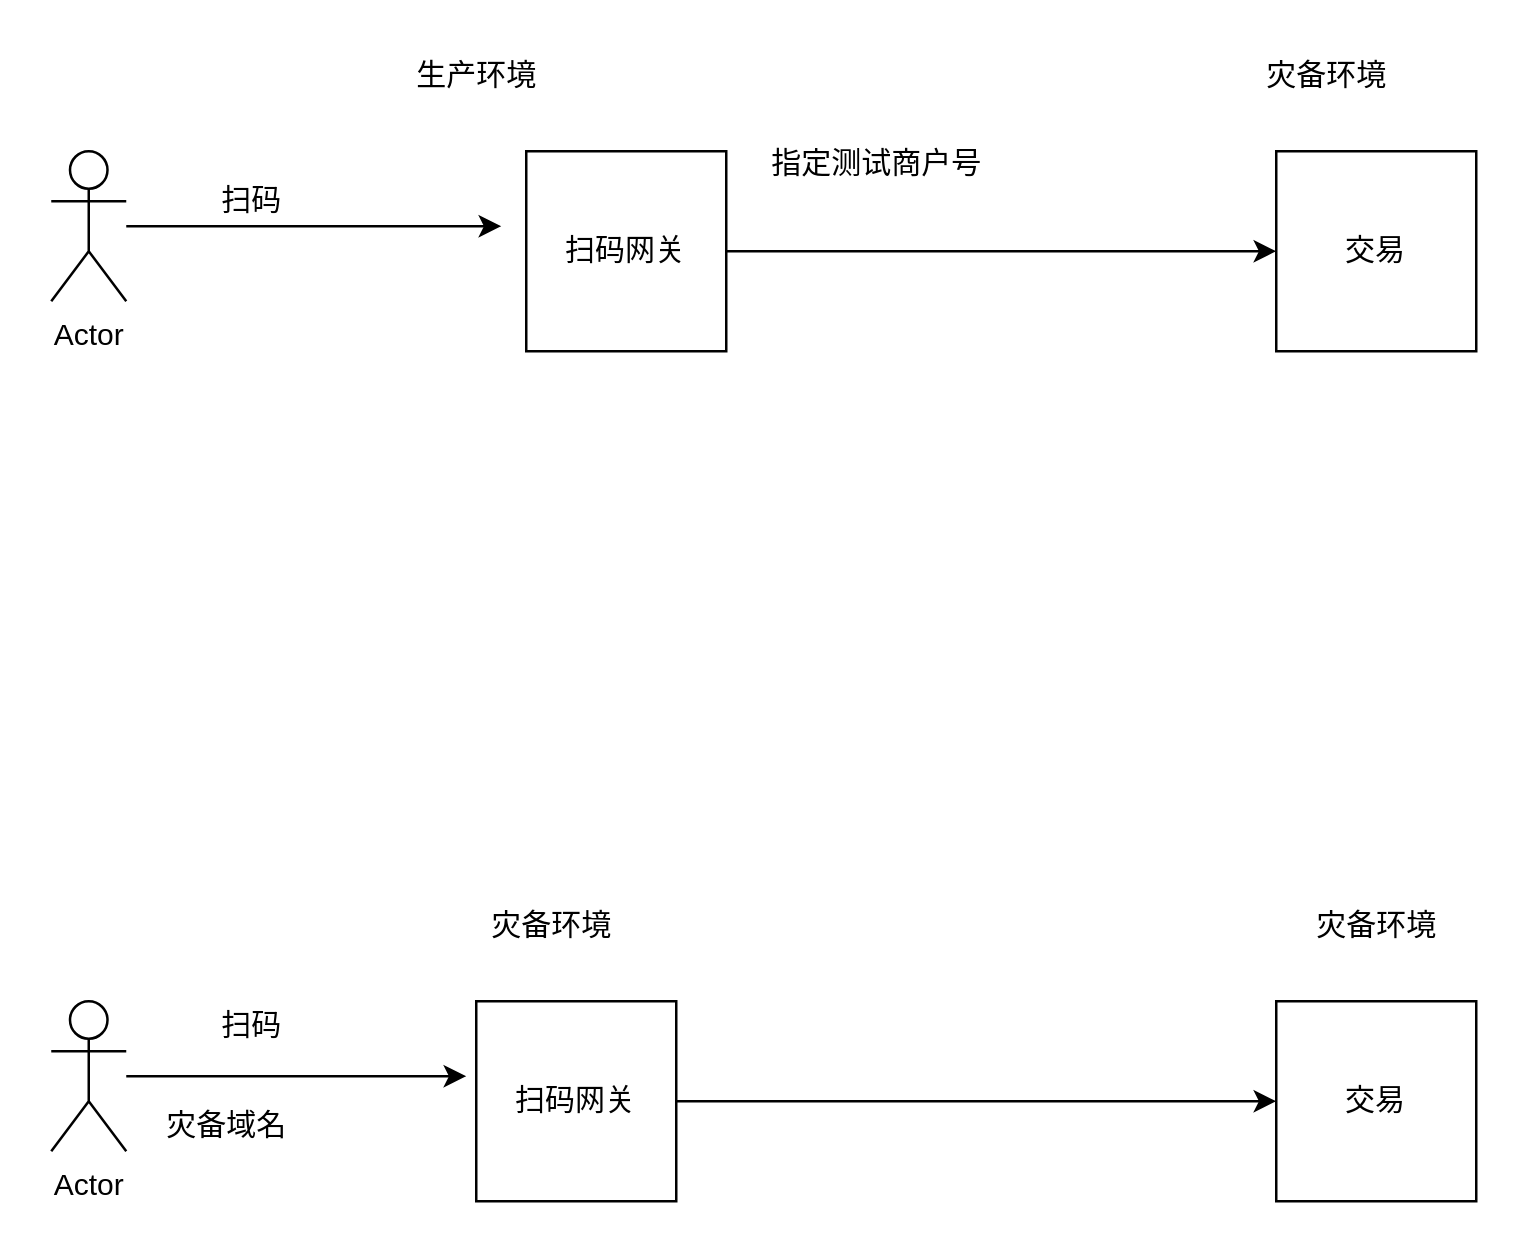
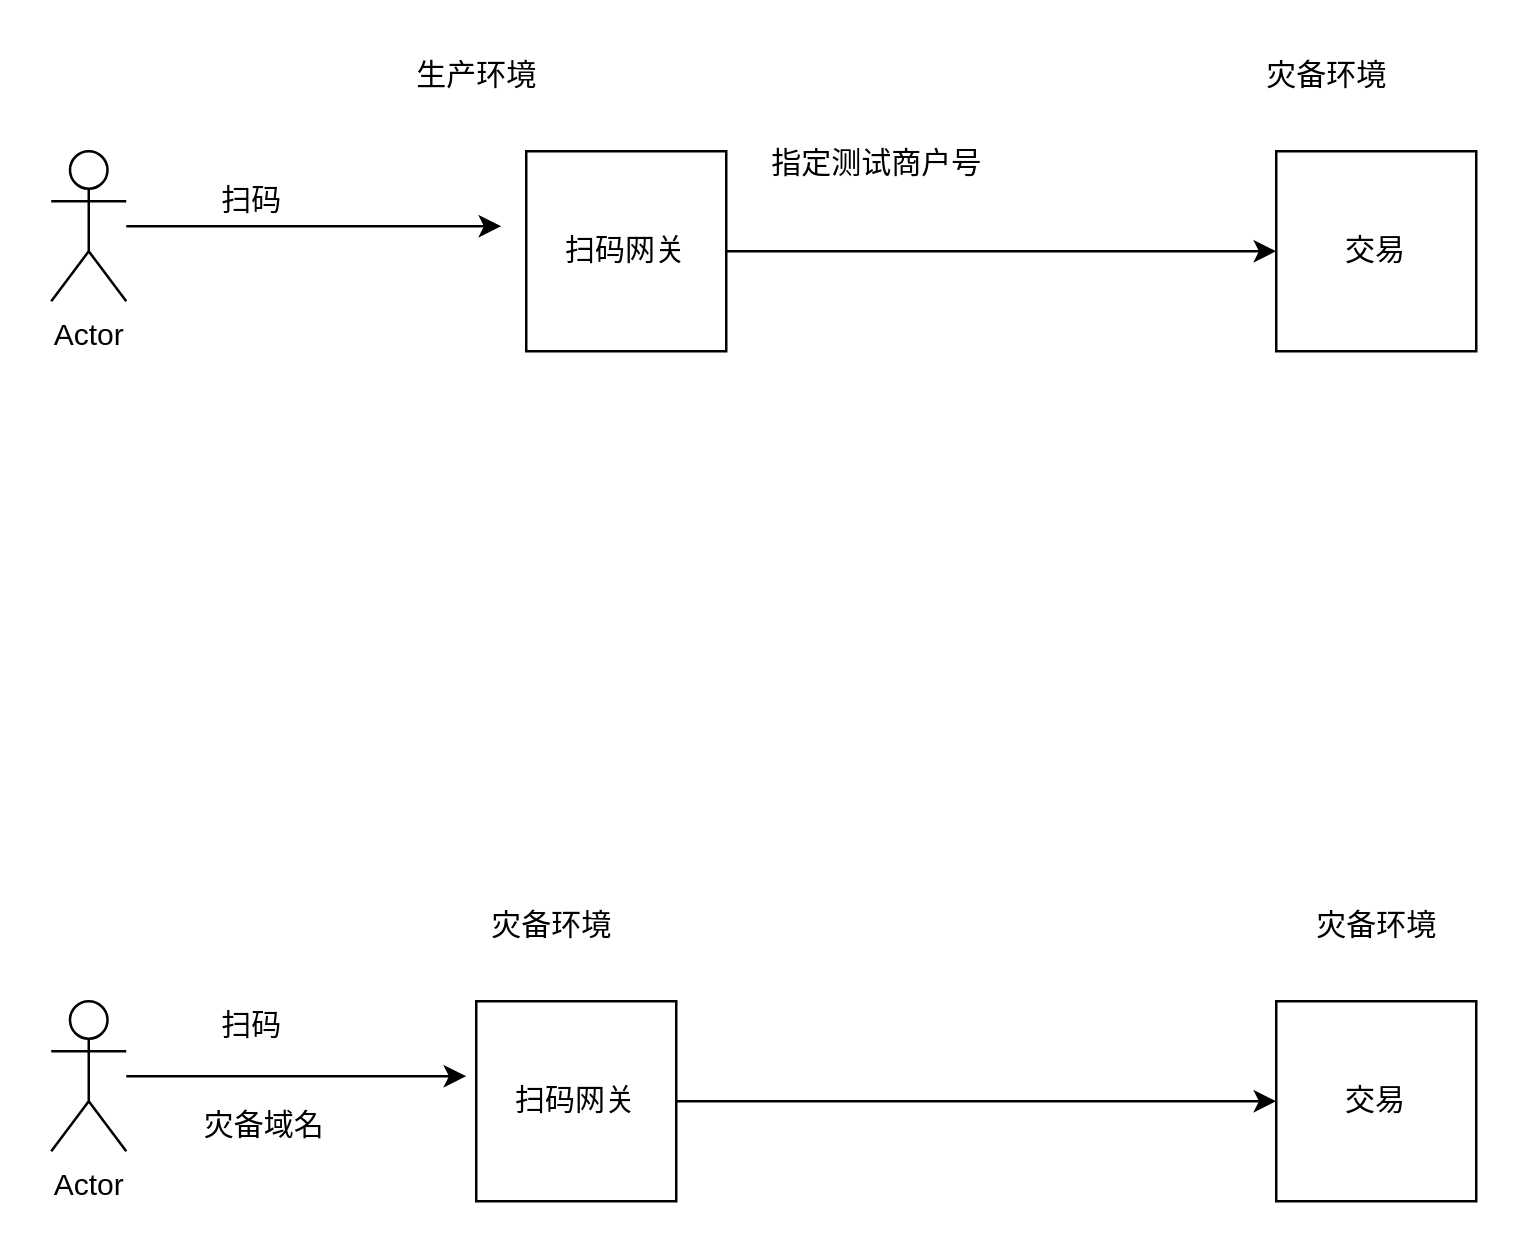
node "灾备域名": moved (226, 1126) -> (264, 1126)
